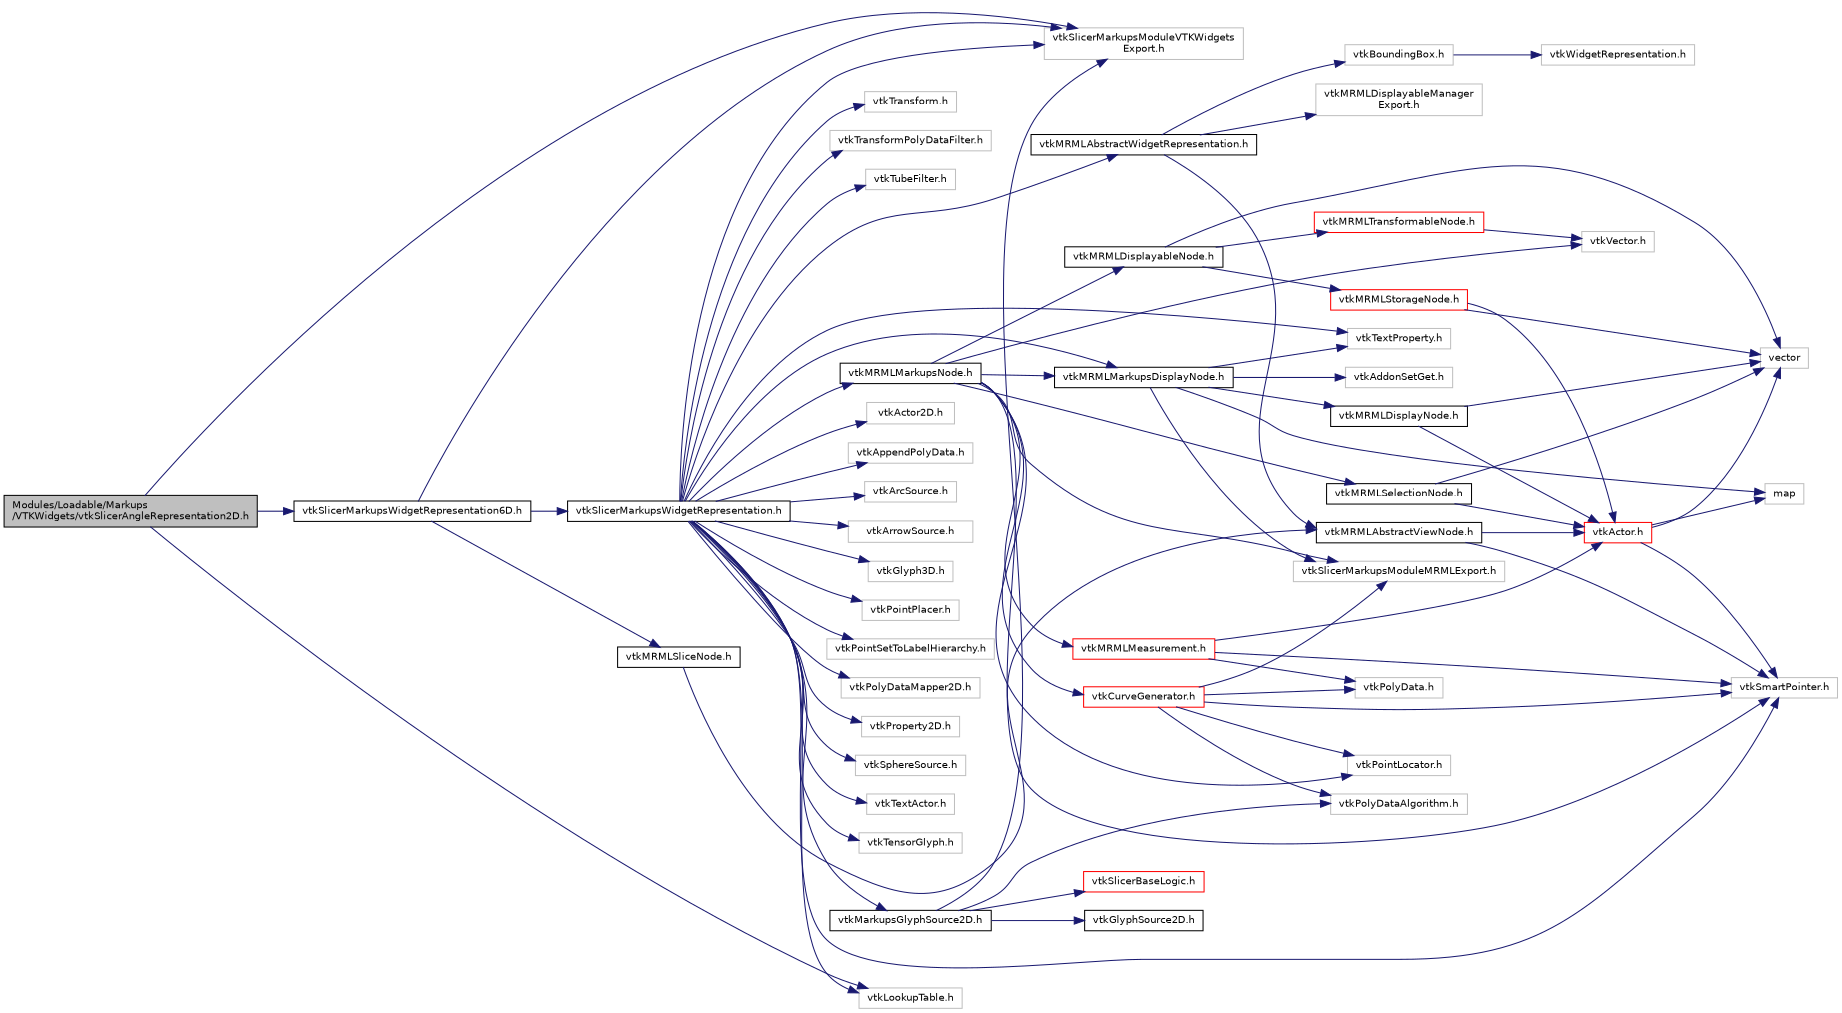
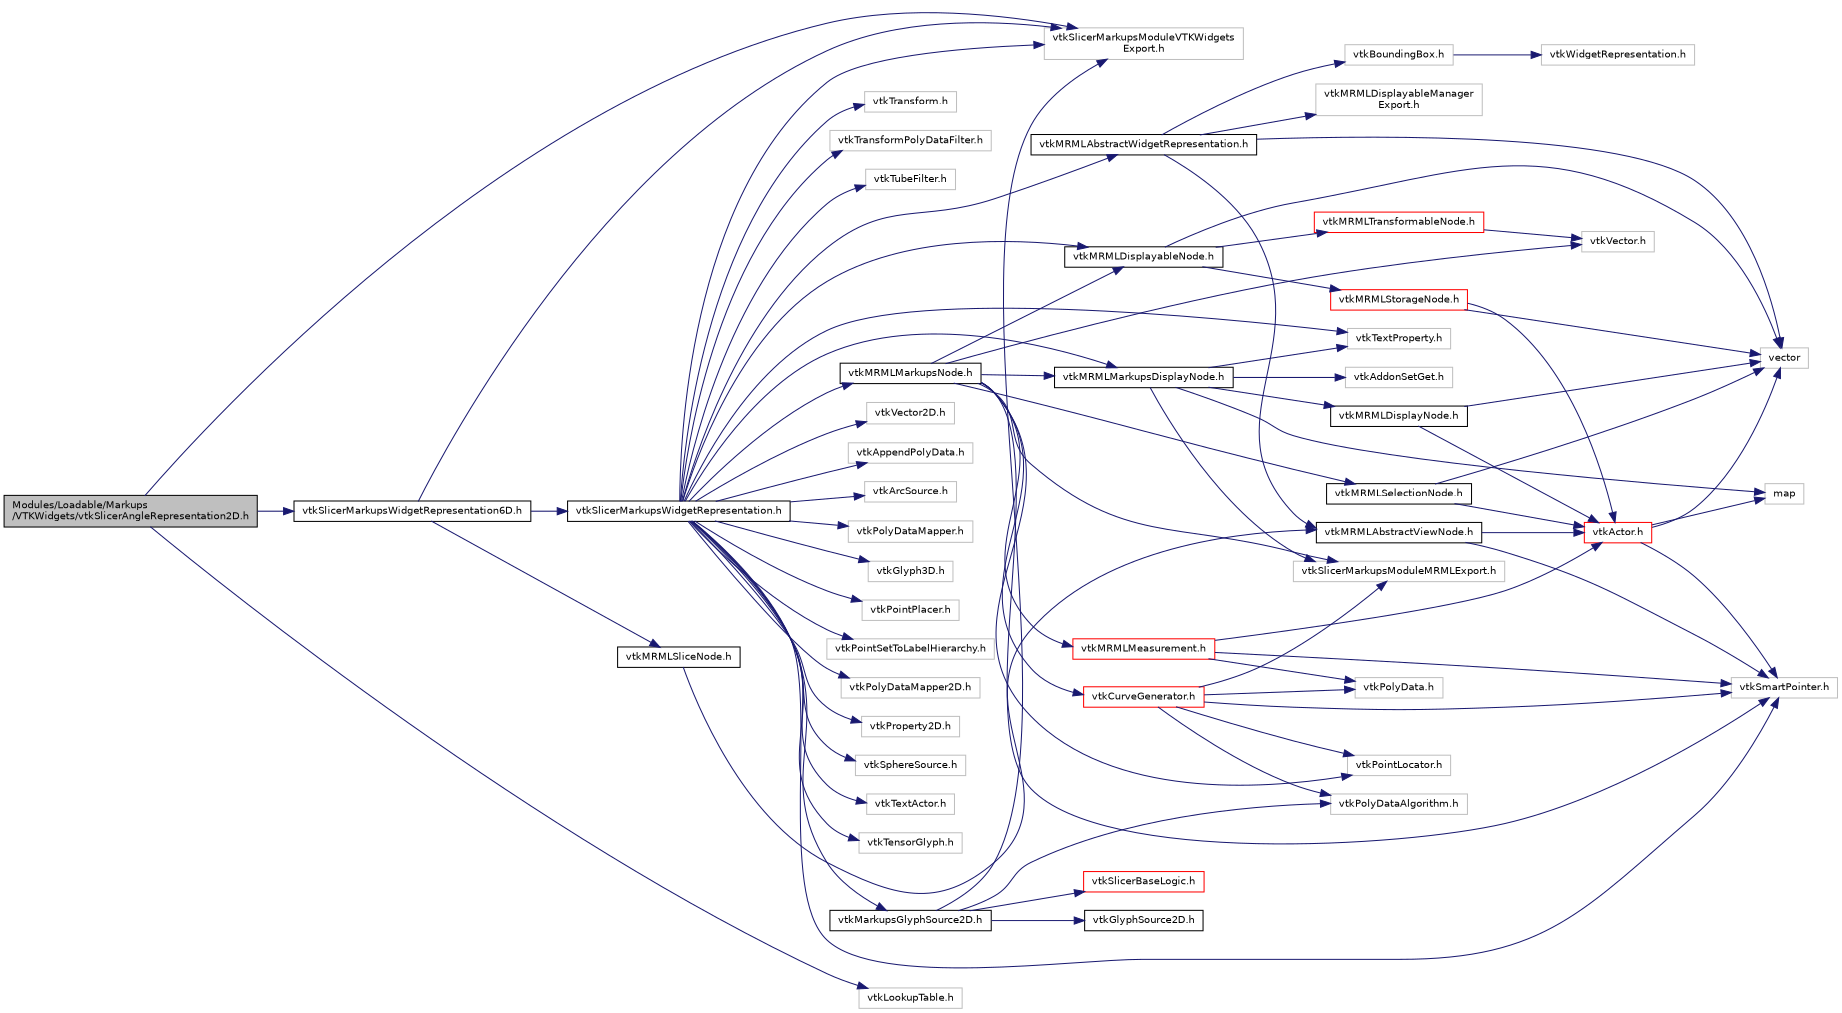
edge "vtkMRMLAbstractWidgetRepresentation.h" -> "vector": added
node "vtkActor2D.h": label "vtkActor2D.h" -> "vtkVector2D.h"
node "vtkArrowSource.h": label "vtkArrowSource.h" -> "vtkPolyDataMapper.h"
edge "vtkSlicerMarkupsWidgetRepresentation.h" -> "vtkLookupTable.h": now "vtkSlicerMarkupsWidgetRepresentation.h" -> "vtkMRMLDisplayableNode.h"
